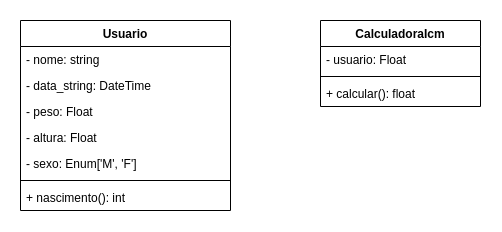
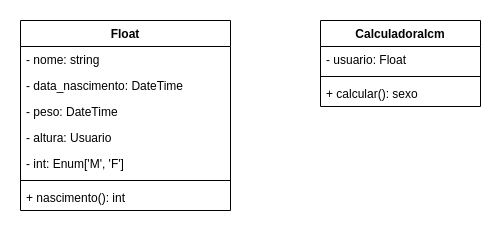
node "Usuario": label "Usuario" -> "Float"
node "- data_string: DateTime": label "- data_string: DateTime" -> "- data_nascimento: DateTime"
node "+ calcular(): float": label "+ calcular(): float" -> "+ calcular(): sexo"
node "- peso: Float": label "- peso: Float" -> "- peso: DateTime"
node "- altura: Float": label "- altura: Float" -> "- altura: Usuario"
node "- sexo: Enum['M', 'F']": label "- sexo: Enum['M', 'F']" -> "- int: Enum['M', 'F']"
